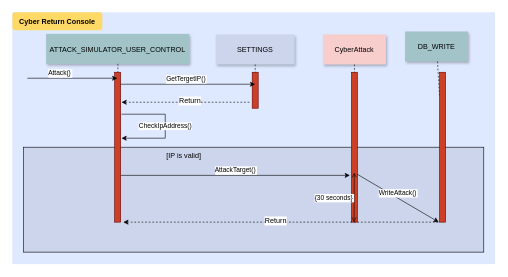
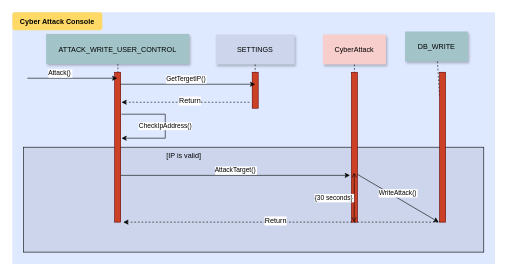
node "Cyber Return Console": label "Cyber Return Console" -> "Cyber Attack Console"
node "ATTACK_SIMULATOR_USER_CONTROL": label "ATTACK_SIMULATOR_USER_CONTROL" -> "ATTACK_WRITE_USER_CONTROL"
